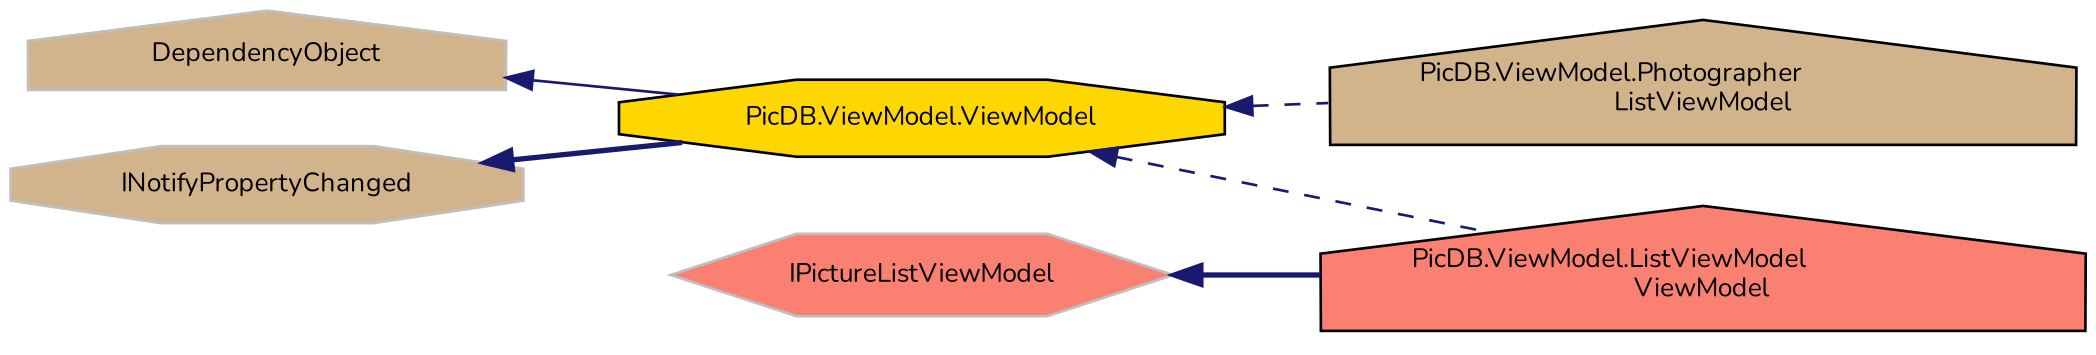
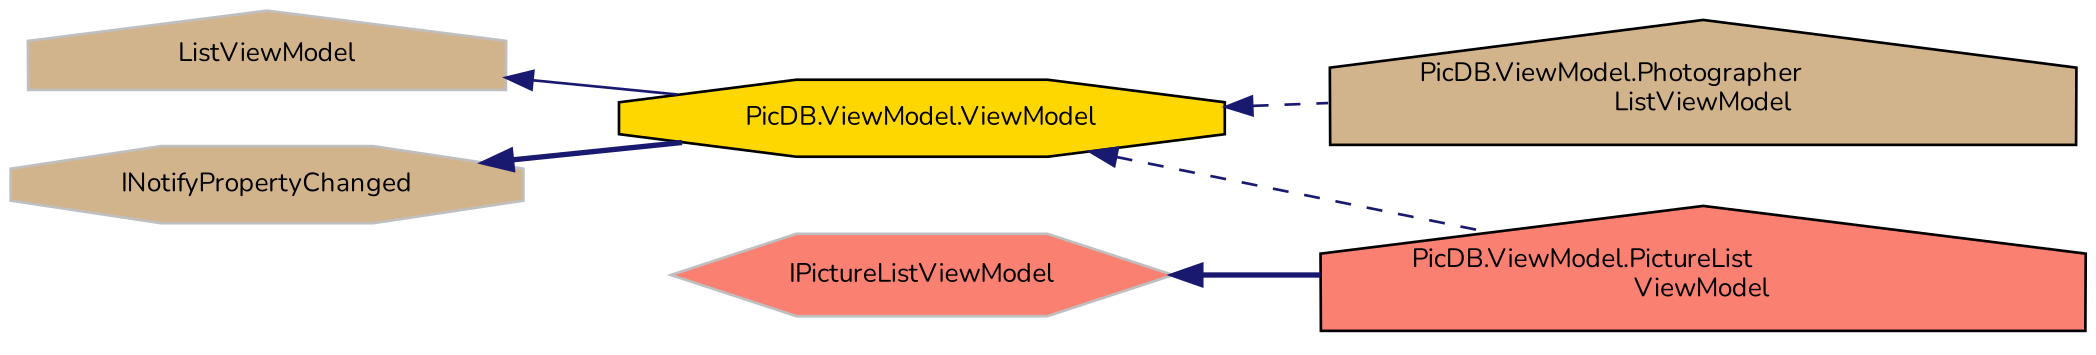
node "DependencyObject": label "DependencyObject" -> "ListViewModel"
node "PicDB.ViewModel.ListViewModel ViewModel": label "PicDB.ViewModel.ListViewModel ViewModel" -> "PicDB.ViewModel.PictureList ViewModel"
